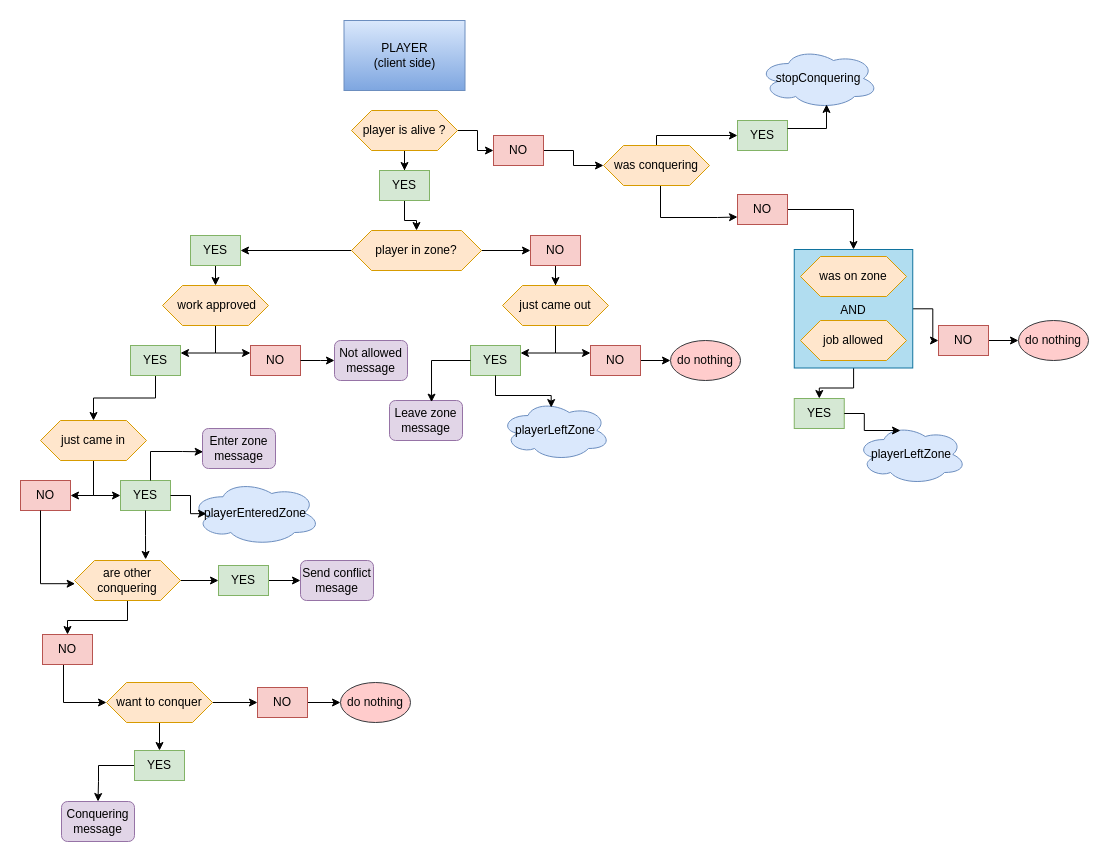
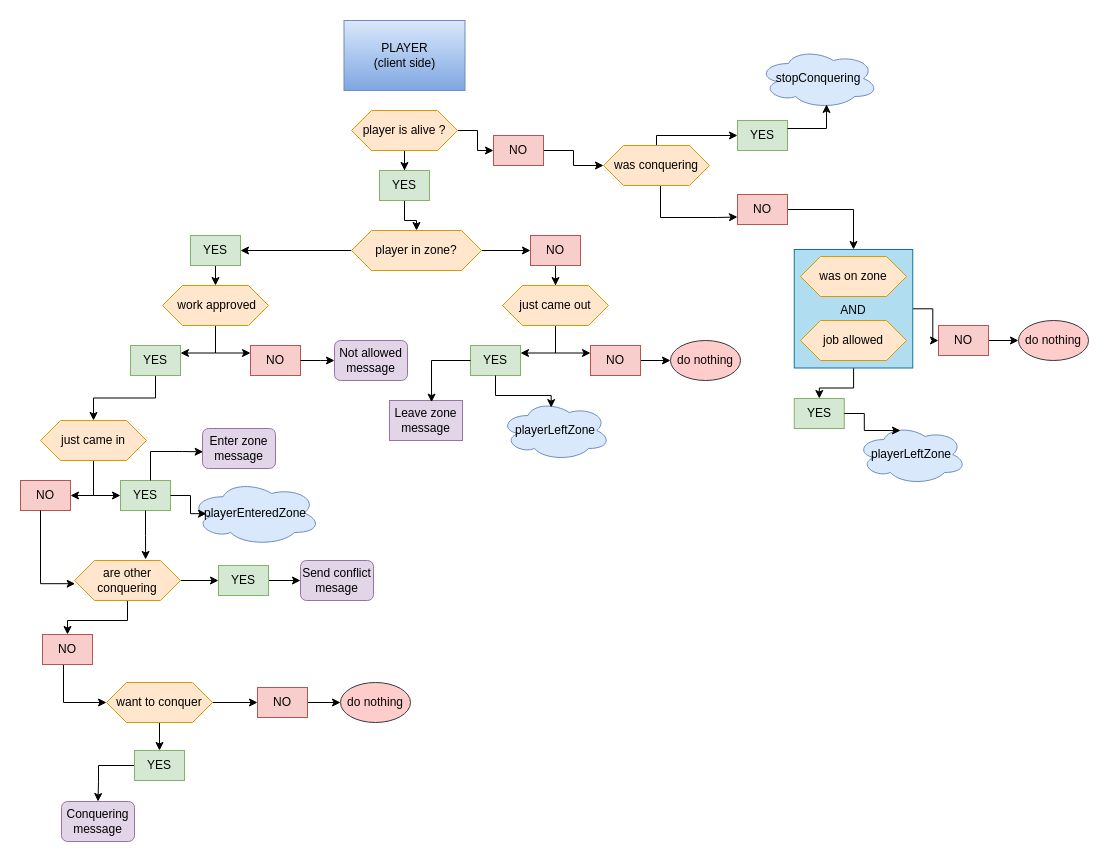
node "Leave zone message": shape rounded rectangle -> rectangle
